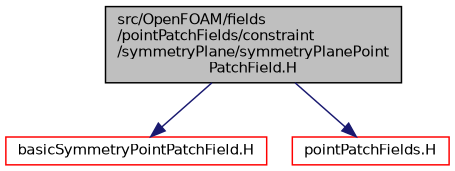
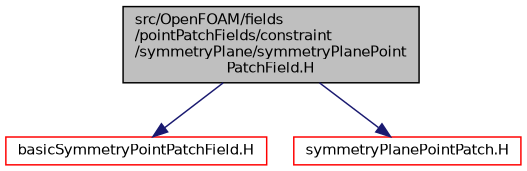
node "pointPatchFields.H": label "pointPatchFields.H" -> "symmetryPlanePointPatch.H"
